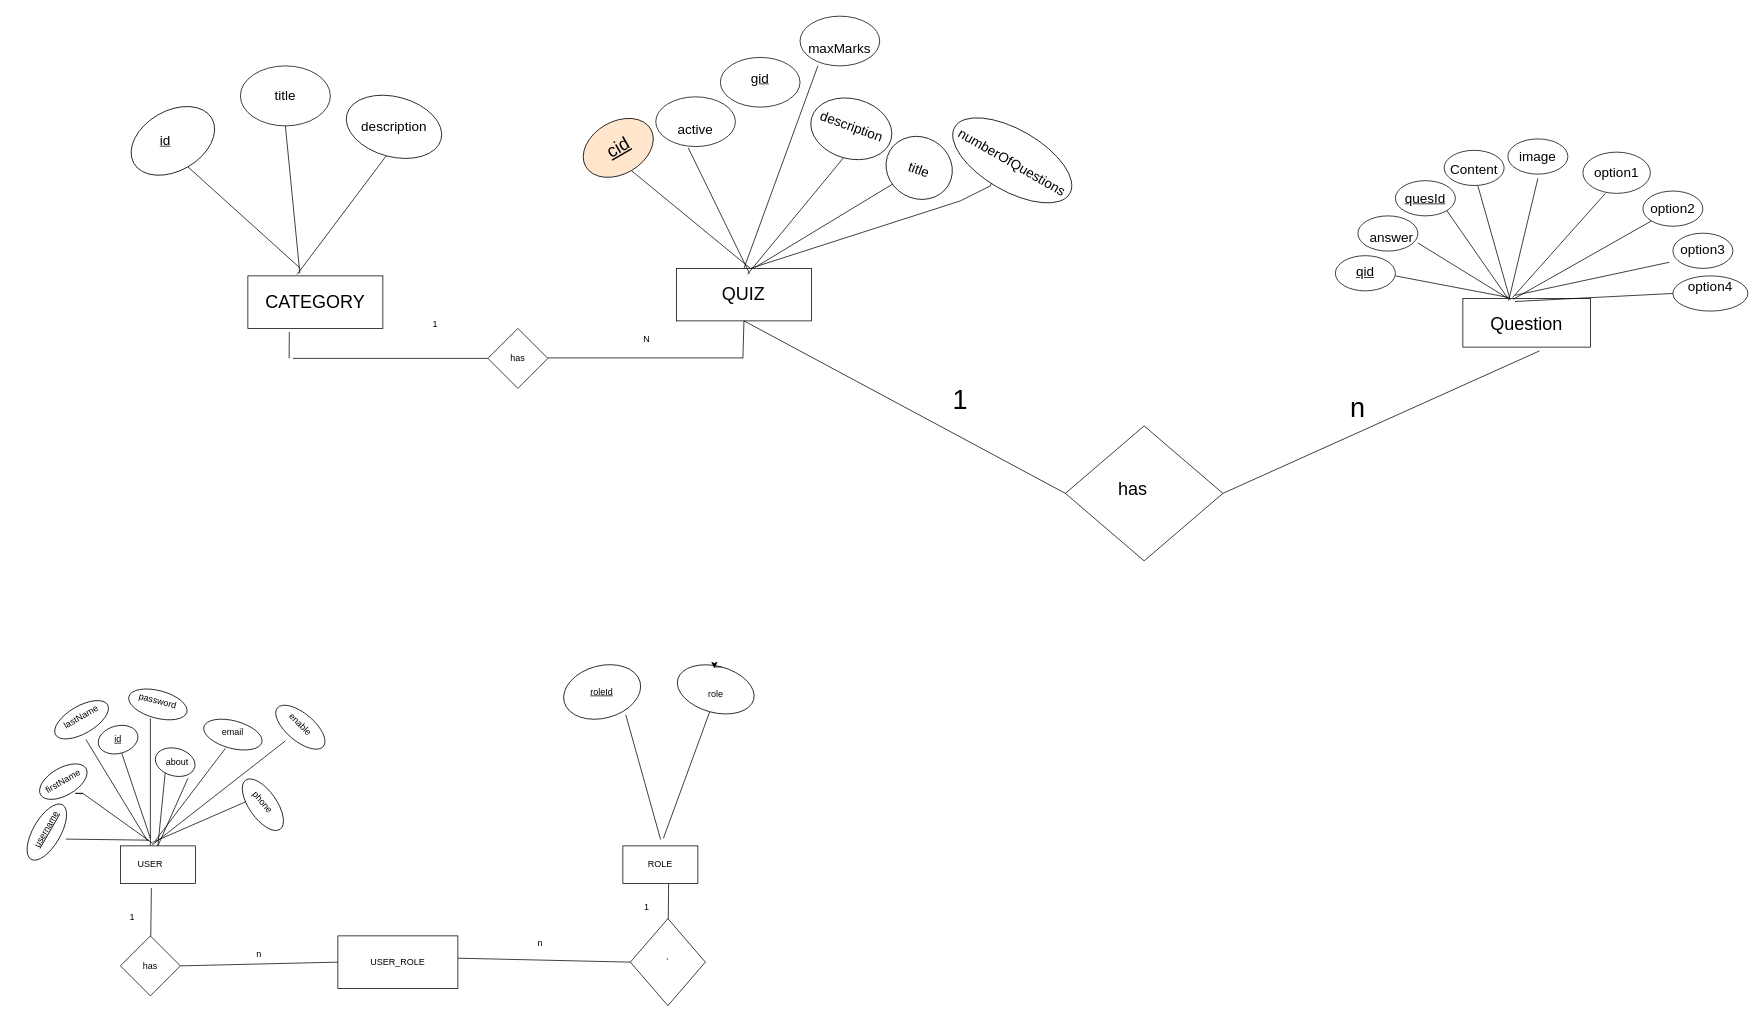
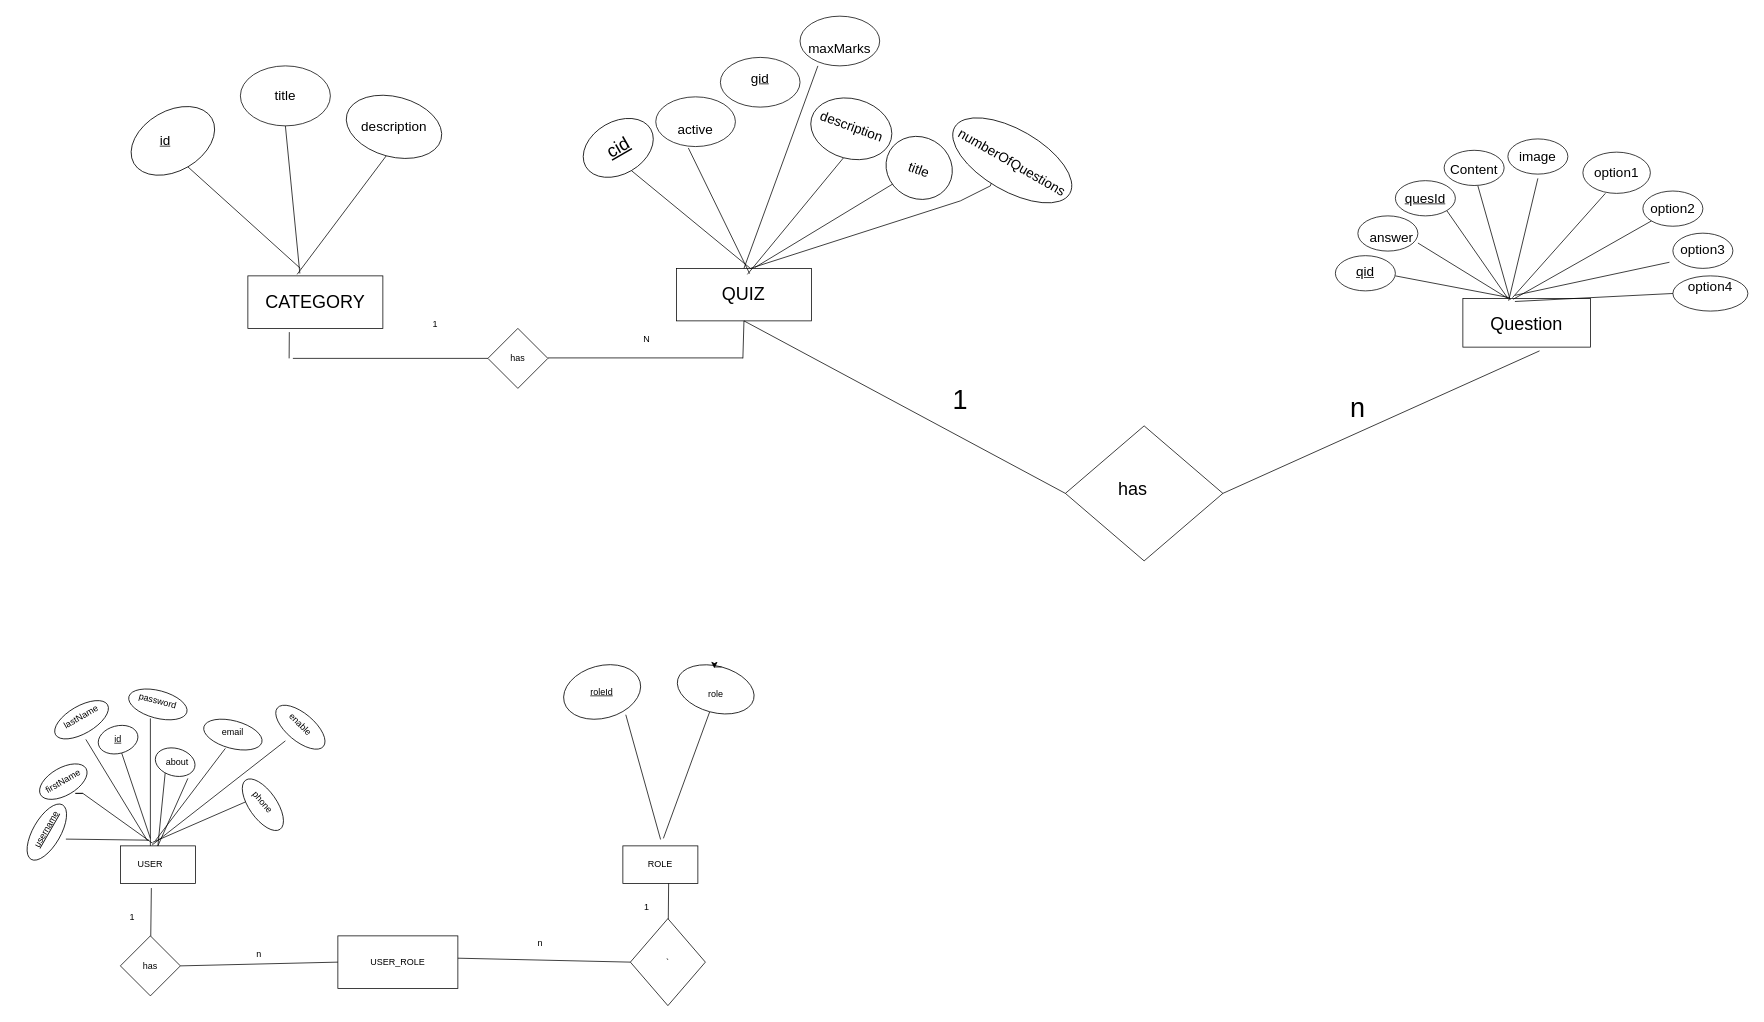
node "cid": fillcolor #ffe6cc -> #ffffff
